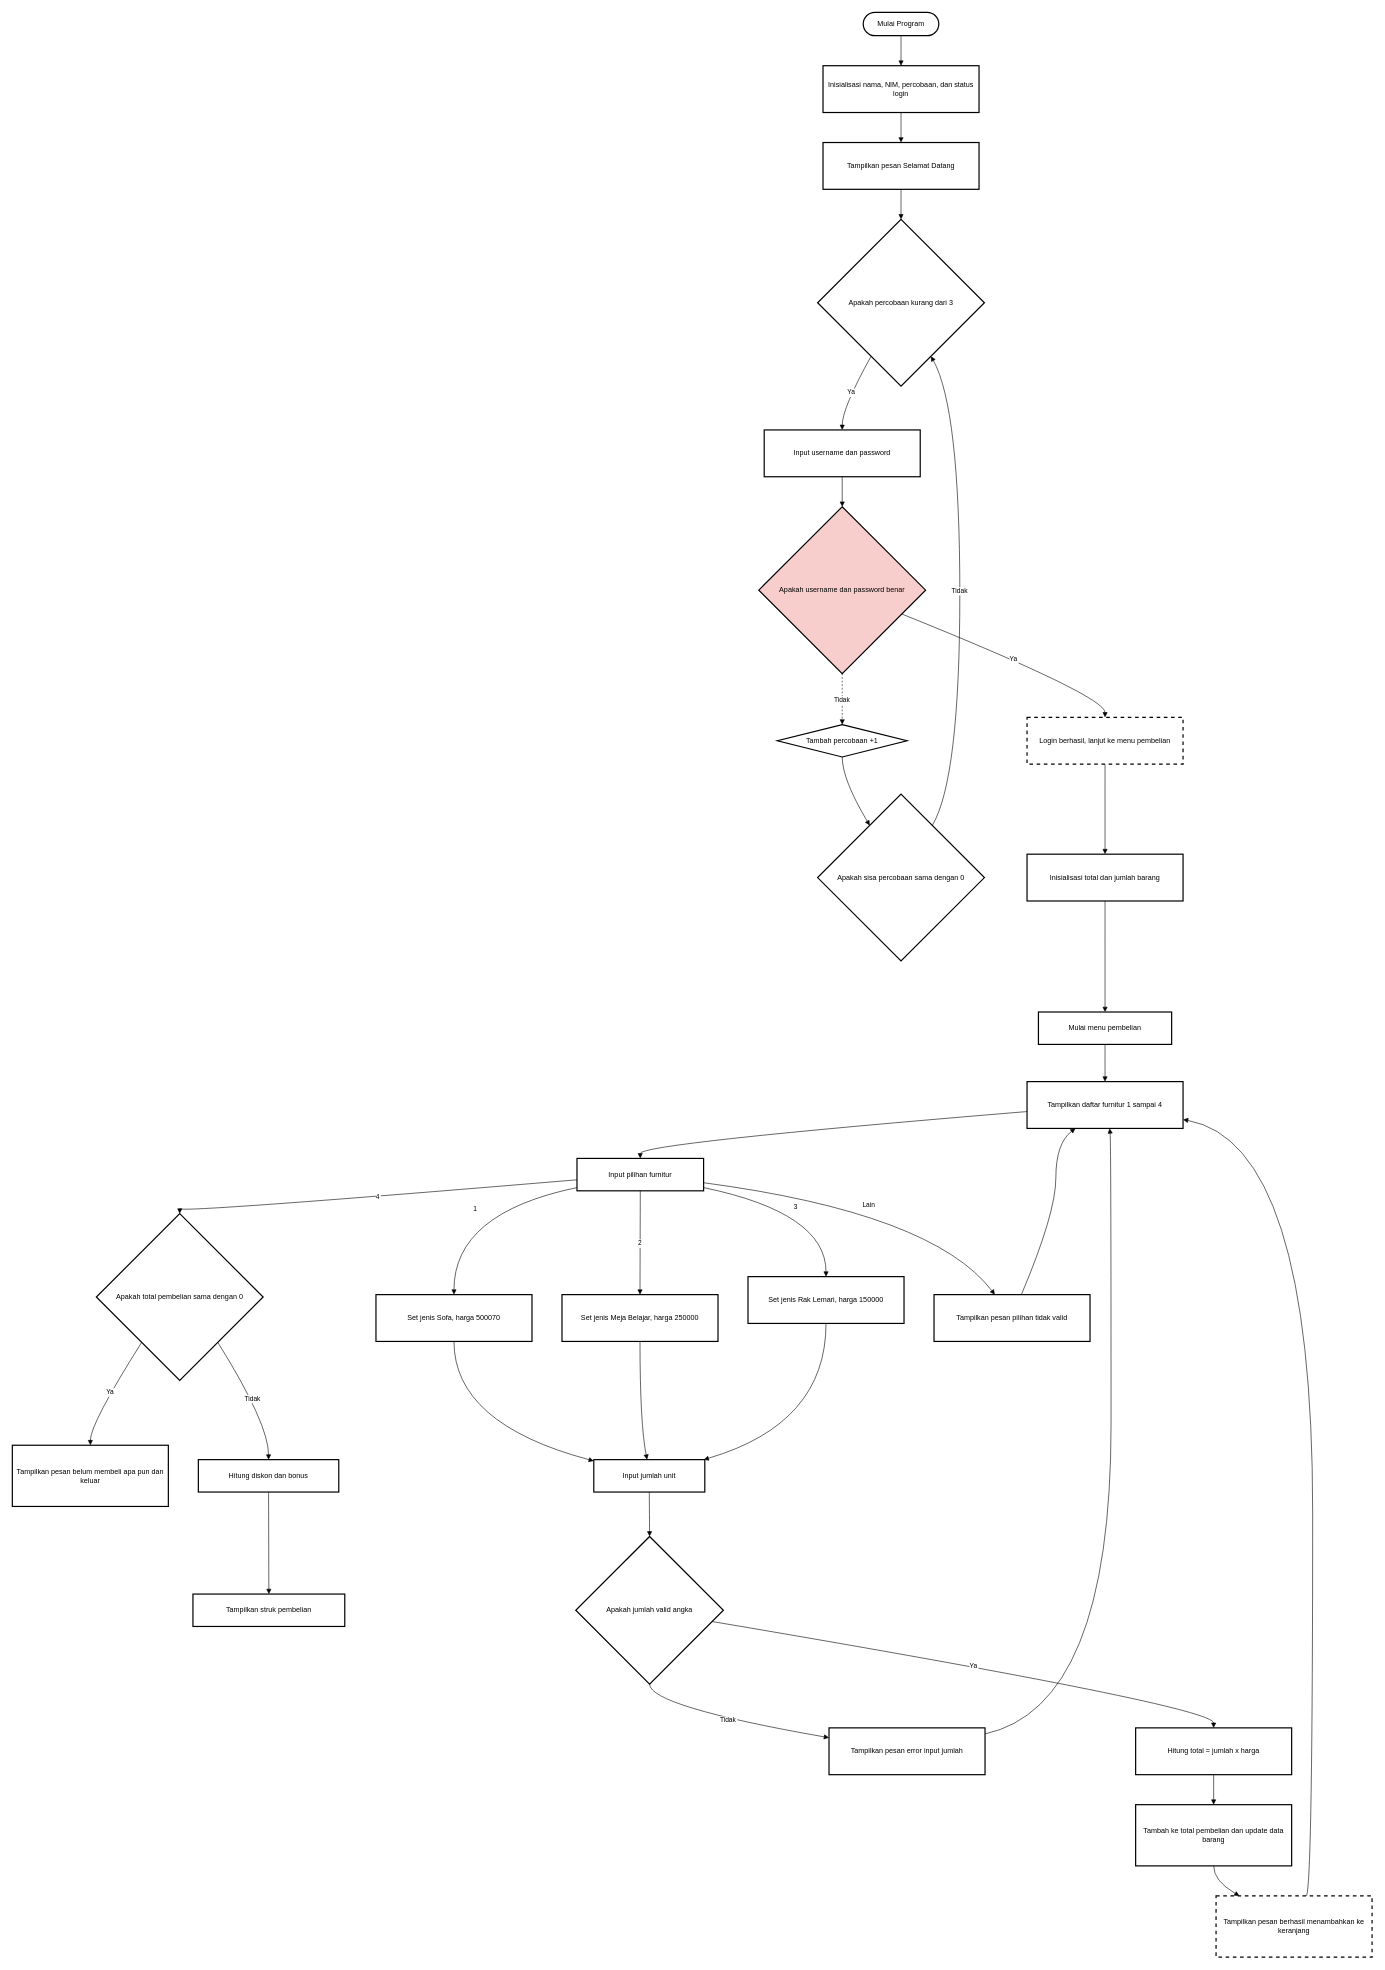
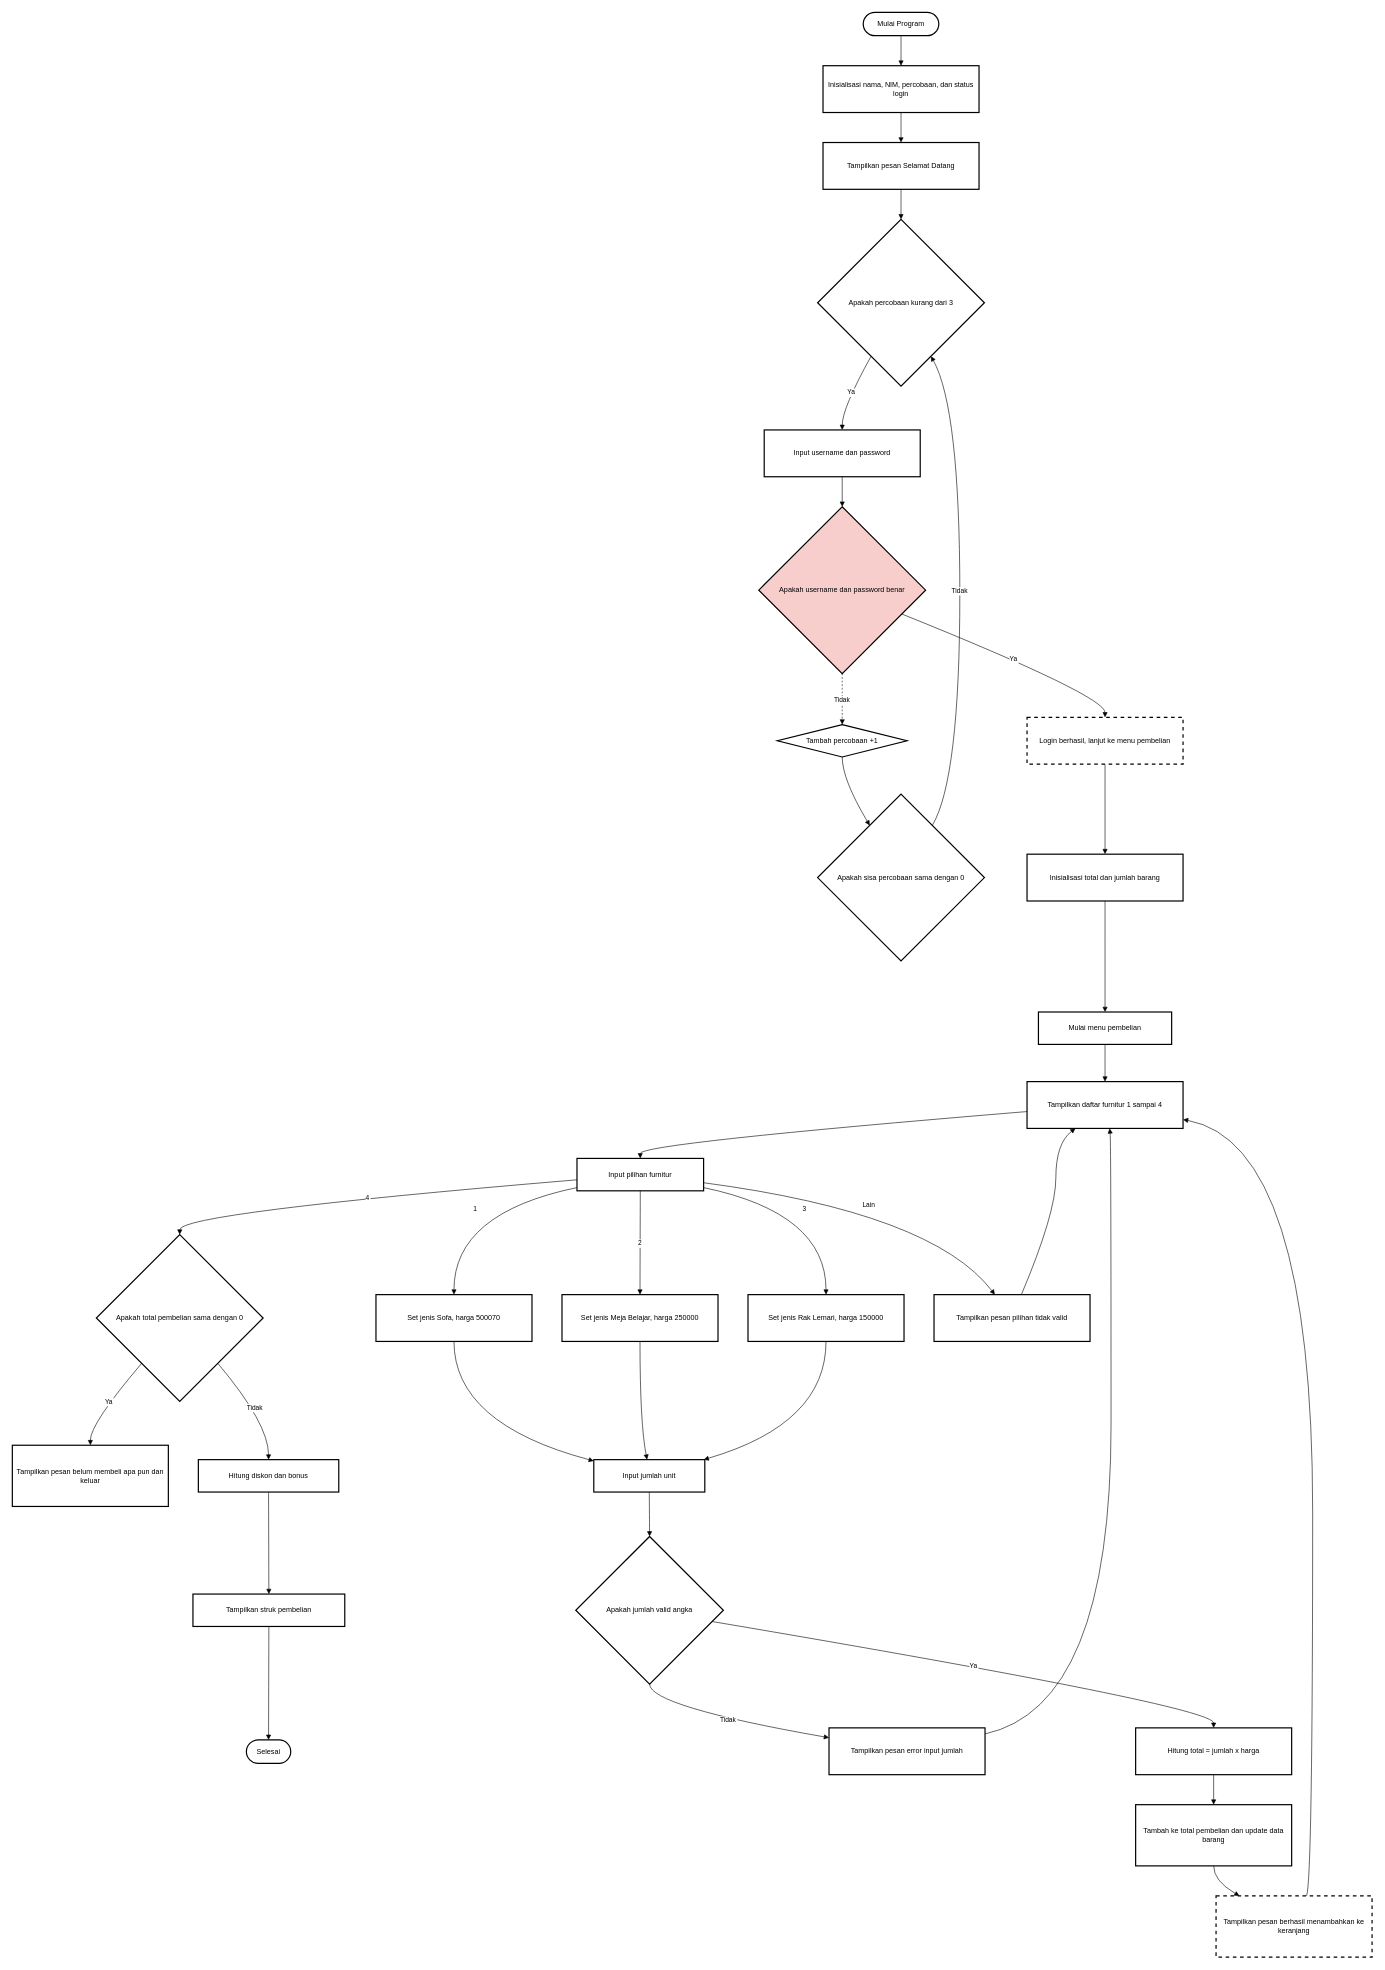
node "Apakah total pembelian sama dengan 0": moved (180, 1297) -> (180, 1318)
node "Set jenis Rak Lemari, harga 150000": moved (826, 1300) -> (826, 1318)
edge "Tampilkan struk pembelian" -> "Selesai": added
node "Selesai": added
